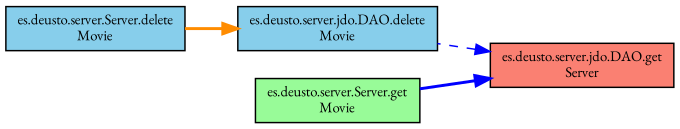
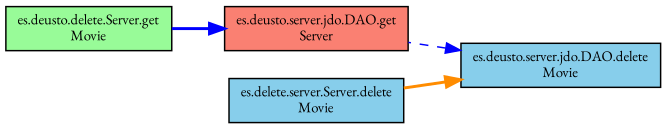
node "es.deusto.server.Server.delete Movie": label "es.deusto.server.Server.delete Movie" -> "es.delete.server.Server.delete Movie"
edge "es.deusto.server.jdo.DAO.delete Movie" -> "es.deusto.server.jdo.DAO.get Server": reversed
node "es.deusto.server.Server.get Movie": label "es.deusto.server.Server.get Movie" -> "es.deusto.delete.Server.get Movie"
